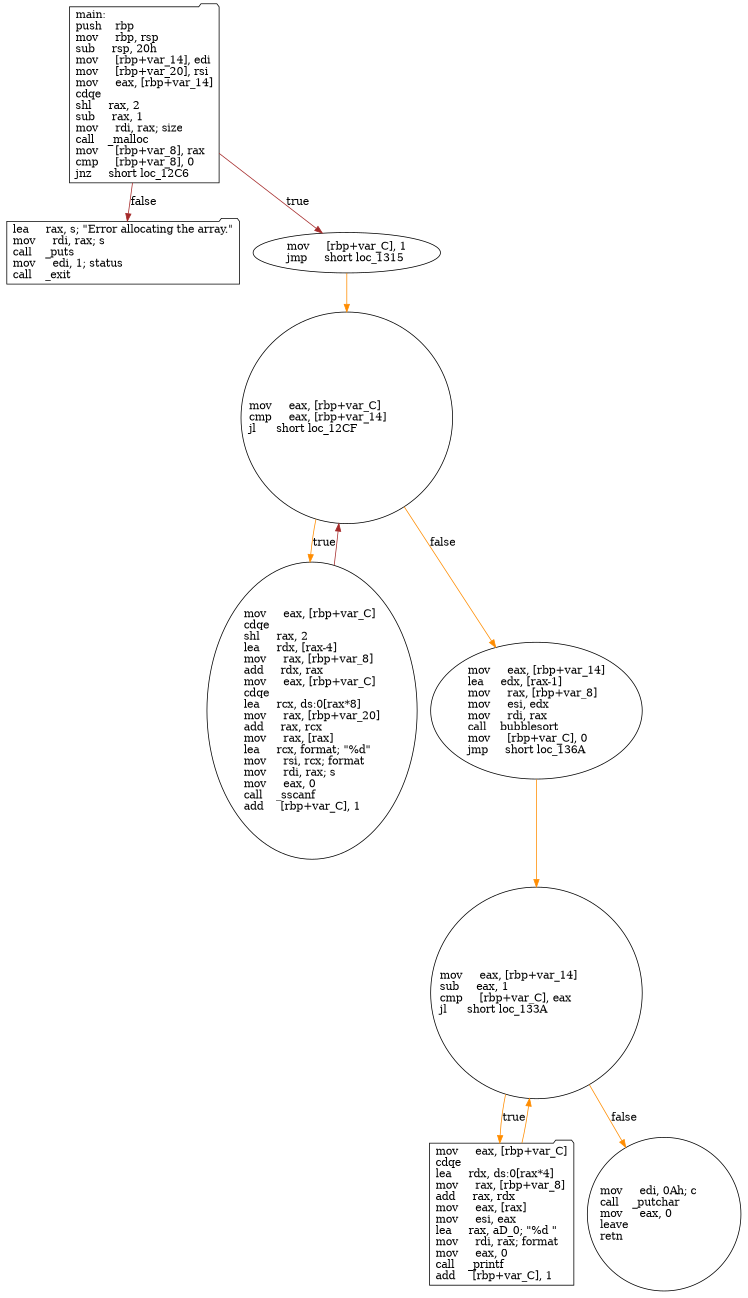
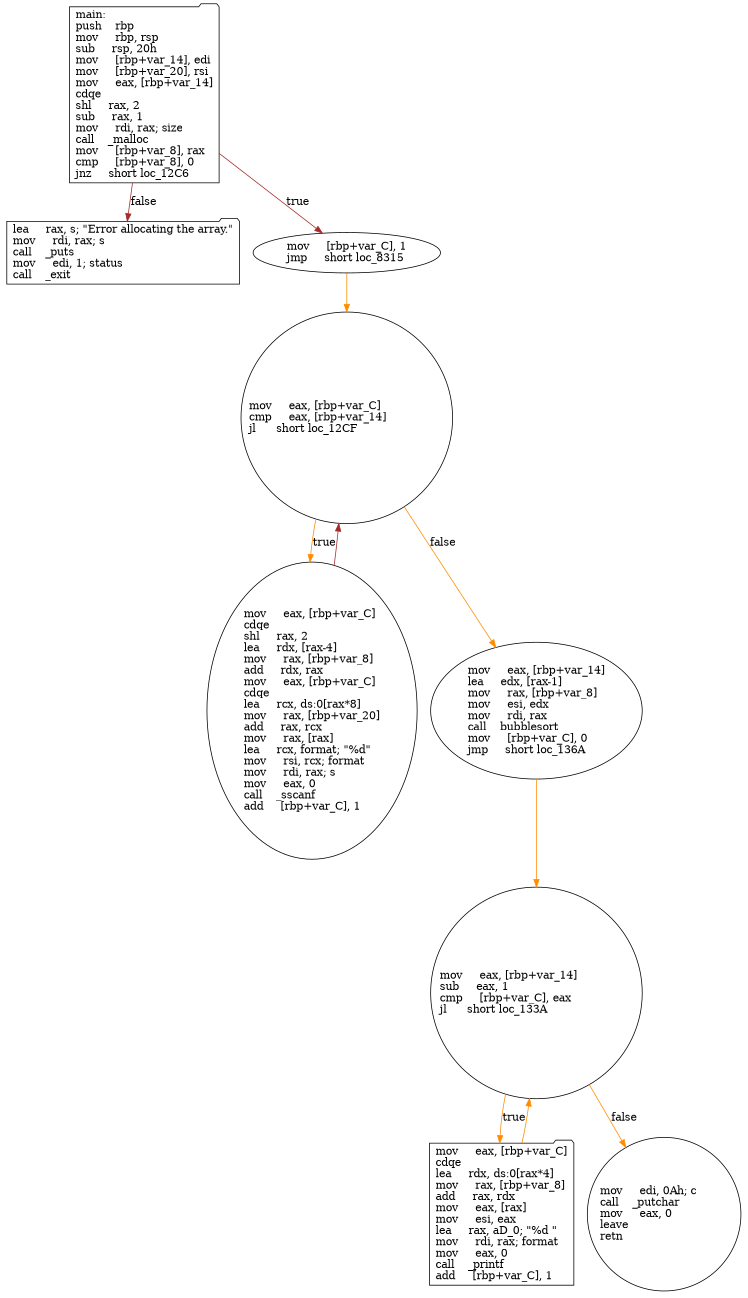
node "mov     [rbp+var_C], 1 jmp     short loc_1315": label "mov     [rbp+var_C], 1 jmp     short loc_1315" -> "mov     [rbp+var_C], 1 jmp     short loc_8315"
